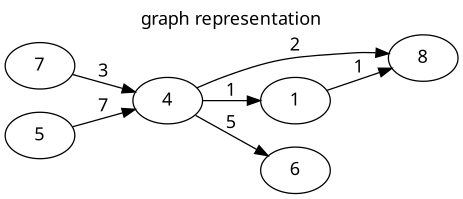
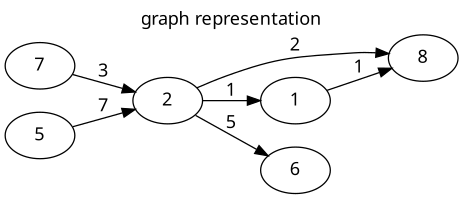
node "4": label "4" -> "2"
